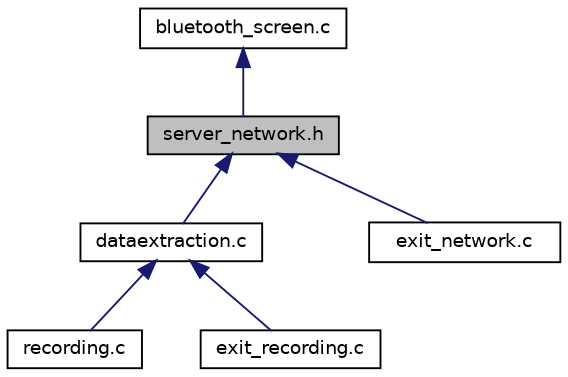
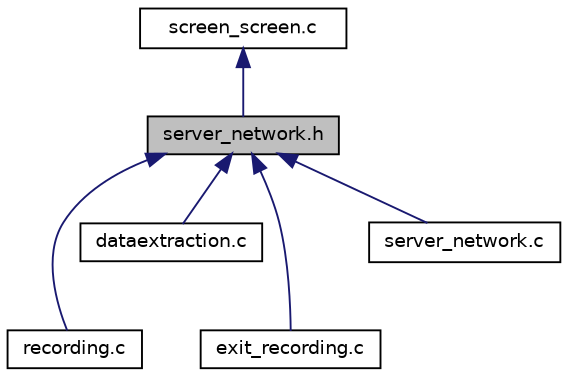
node "bluetooth_screen.c": label "bluetooth_screen.c" -> "screen_screen.c"
node "exit_network.c": label "exit_network.c" -> "server_network.c"
edge "exit_recording.c" -> "dataextraction.c": now "exit_recording.c" -> "server_network.h"
edge "recording.c" -> "dataextraction.c": now "recording.c" -> "server_network.h"
